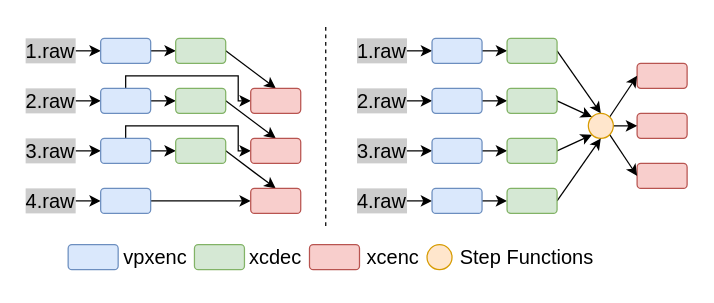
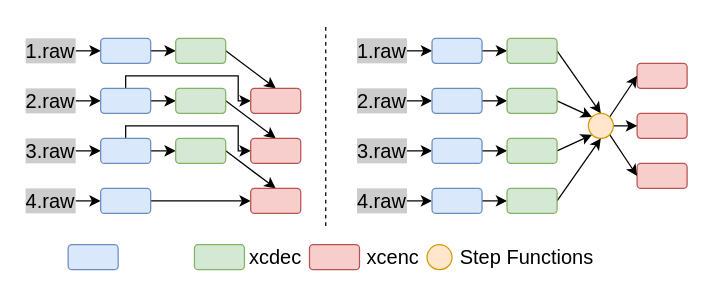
node "vpxenc": removed
